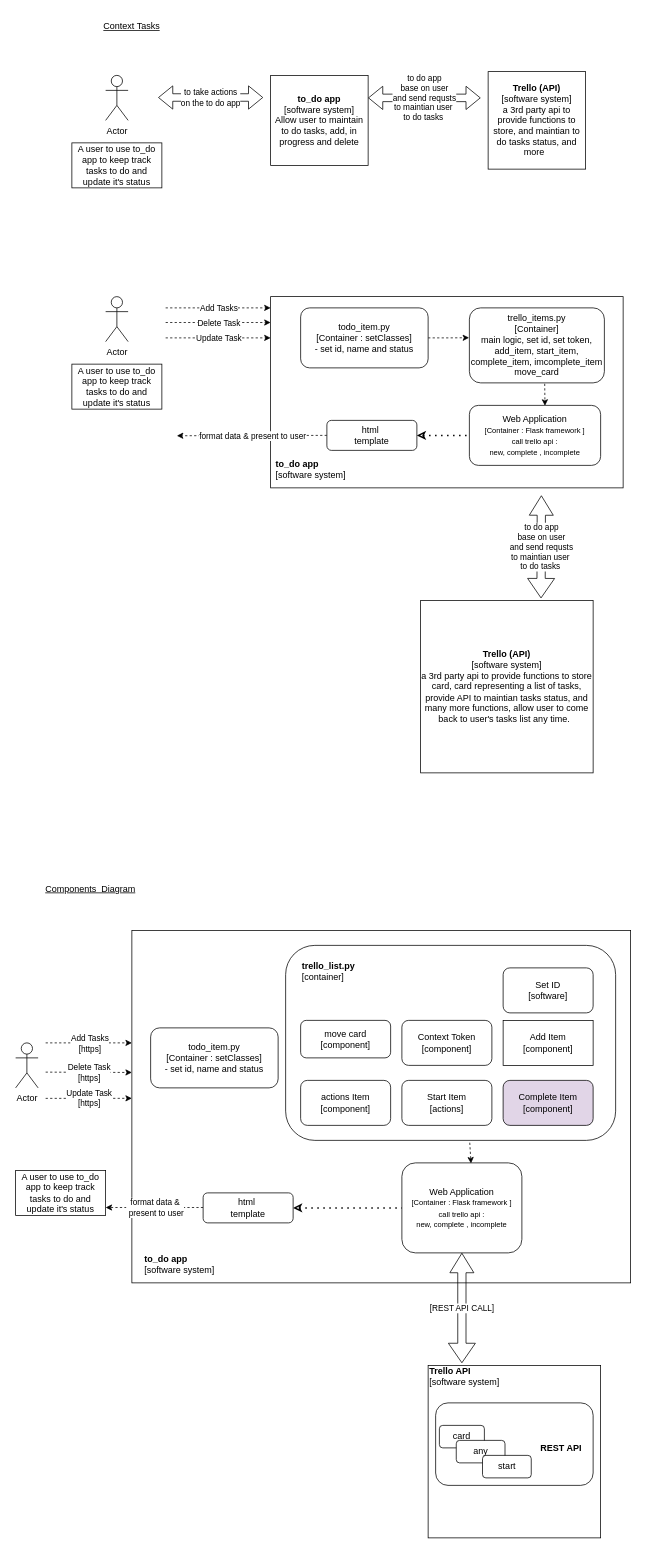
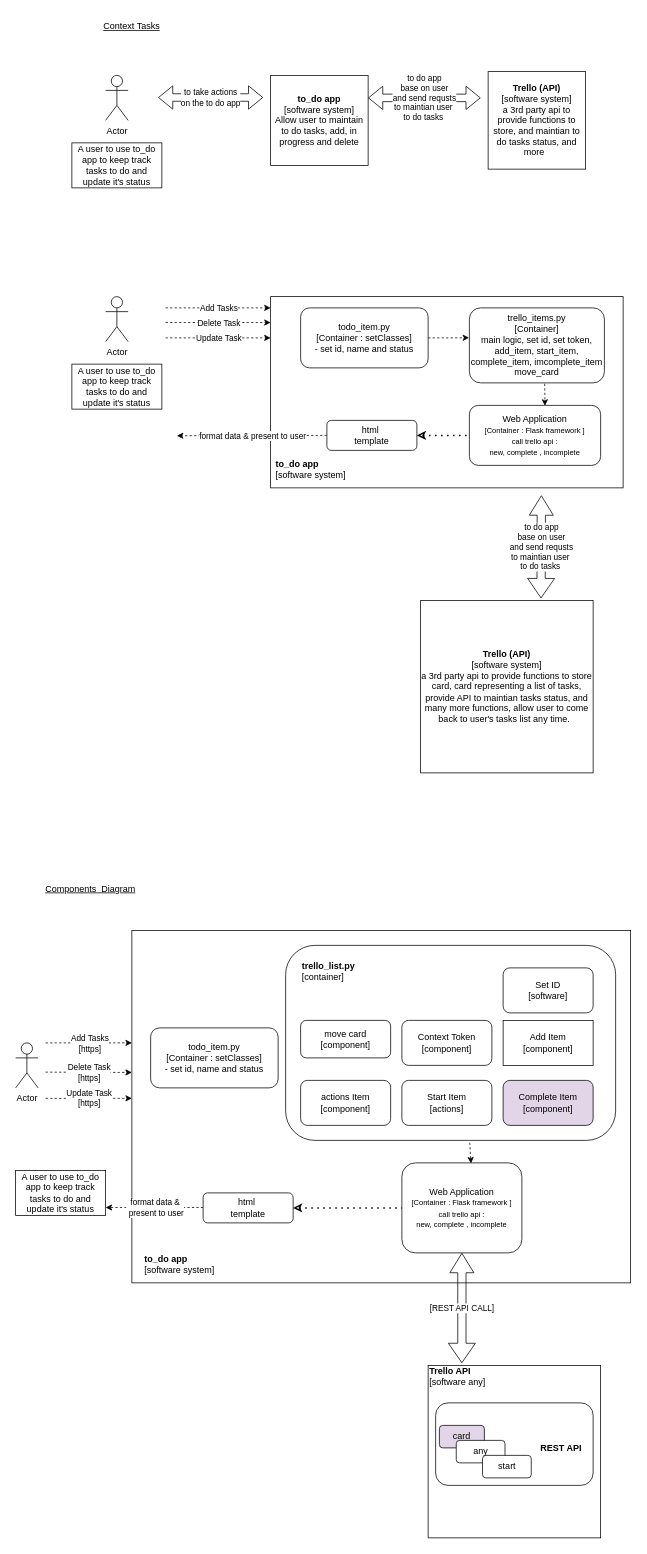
node "Trello API [software system]": label "Trello API [software system]" -> "Trello API [software any]"
node "card": fillcolor #ffffff -> #e1d5e7
